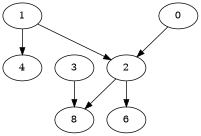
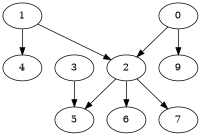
node "9": added
node "8": label "8" -> "5"
node "7": added
